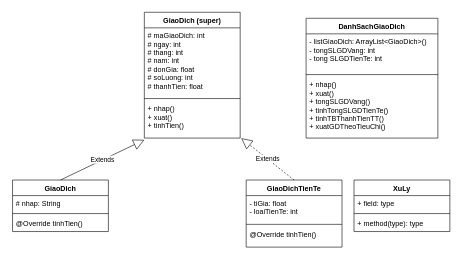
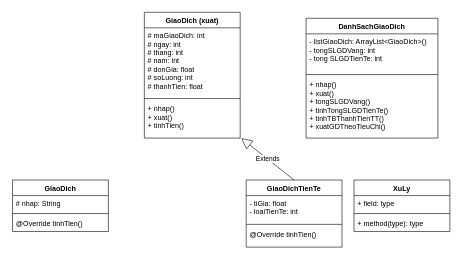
node "GiaoDich (super)": label "GiaoDich (super)" -> "GiaoDich (xuat)"
edge "GiaoDich" -> "+ nhap() + xuat() + tinhTien()": removed, label "Extends"
edge "GiaoDichTienTe" -> "+ nhap() + xuat() + tinhTien()": style dashed -> solid
